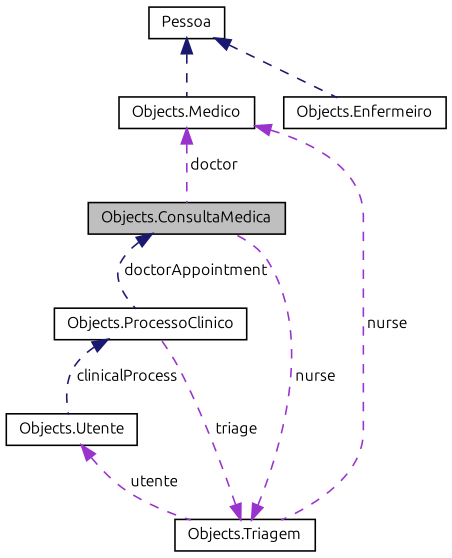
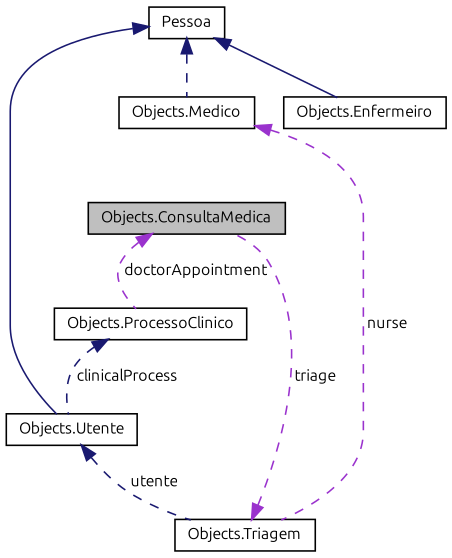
edge "Objects.Enfermeiro" -> "Pessoa": style dashed -> solid
edge "Objects.ConsultaMedica" -> "Objects.Medico": removed, label "doctor"
edge "Objects.Utente" -> "Pessoa": added
edge "Objects.ProcessoClinico" -> "Objects.ConsultaMedica": color midnightblue -> darkorchid3
edge "Objects.ConsultaMedica" -> "Objects.Triagem": label " nurse" -> " triage"
edge "Objects.ProcessoClinico" -> "Objects.Triagem": removed, label "triage"
edge "Objects.Triagem" -> "Objects.Utente": color darkorchid3 -> midnightblue
